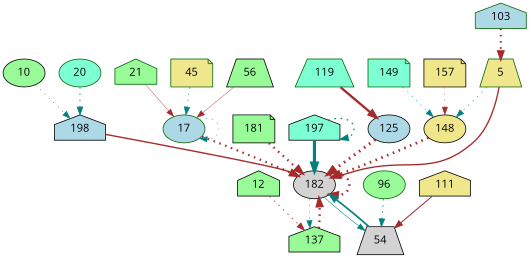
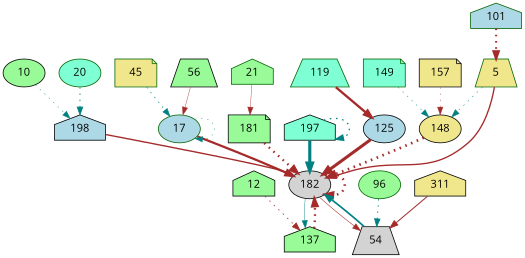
node "103": label "103" -> "101"
edge "21" -> "17": now "21" -> "181"
edge "17" -> "182": style dotted -> bold
edge "125" -> "182": style dotted -> bold
node "111": label "111" -> "311"
edge "182" -> "137": style dotted -> bold
edge "182" -> "54": color teal -> brown
